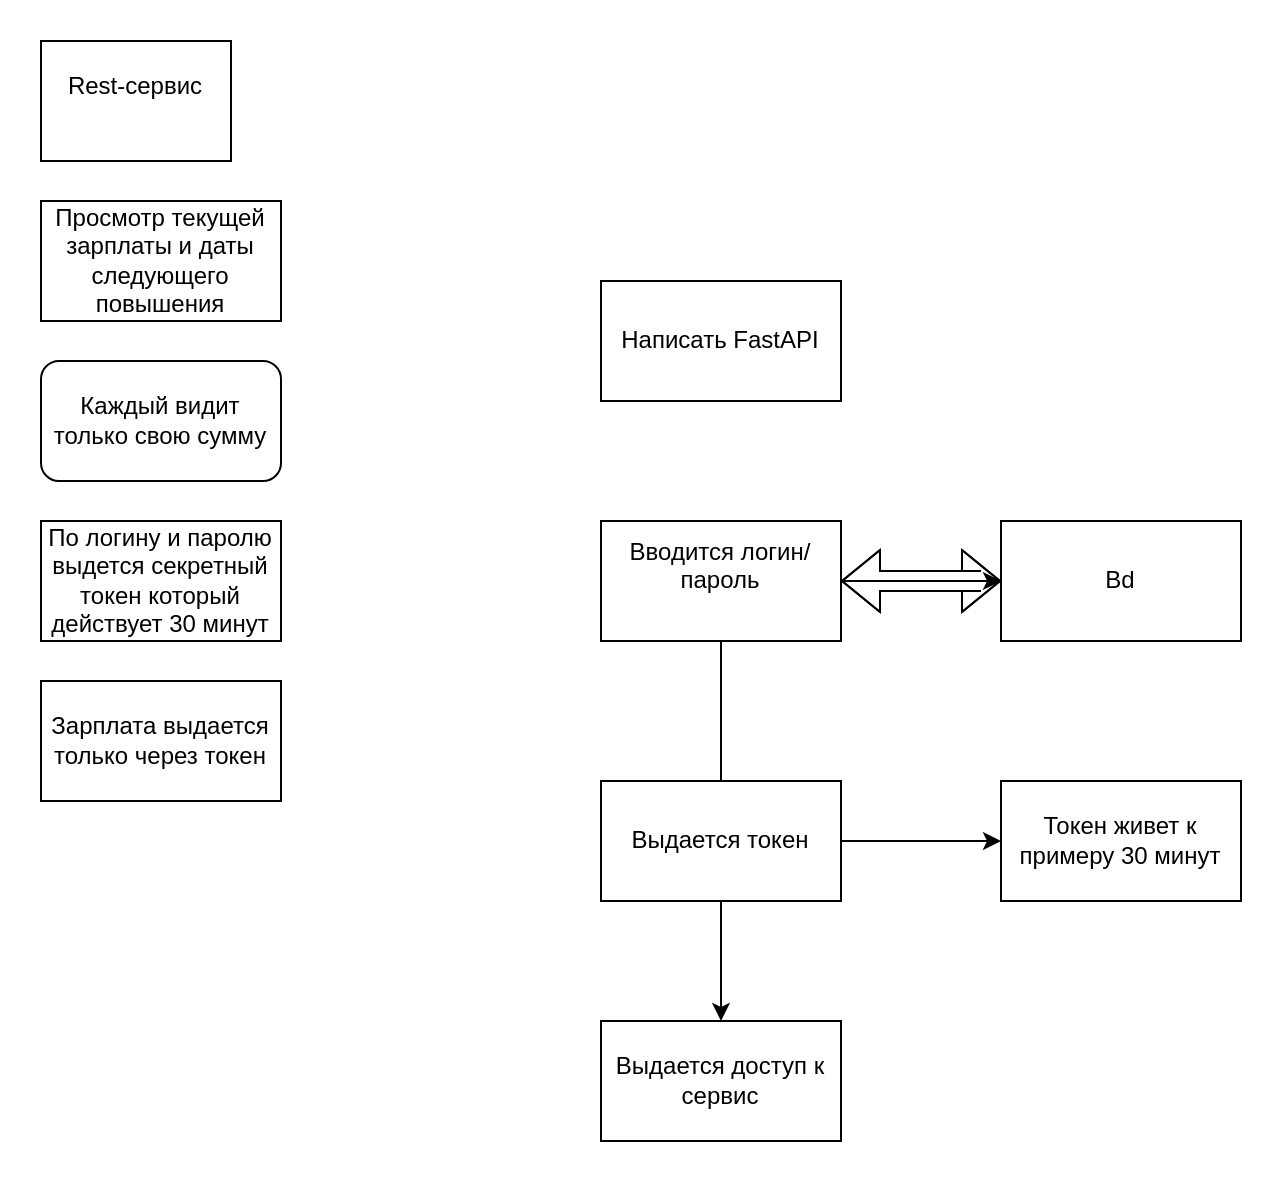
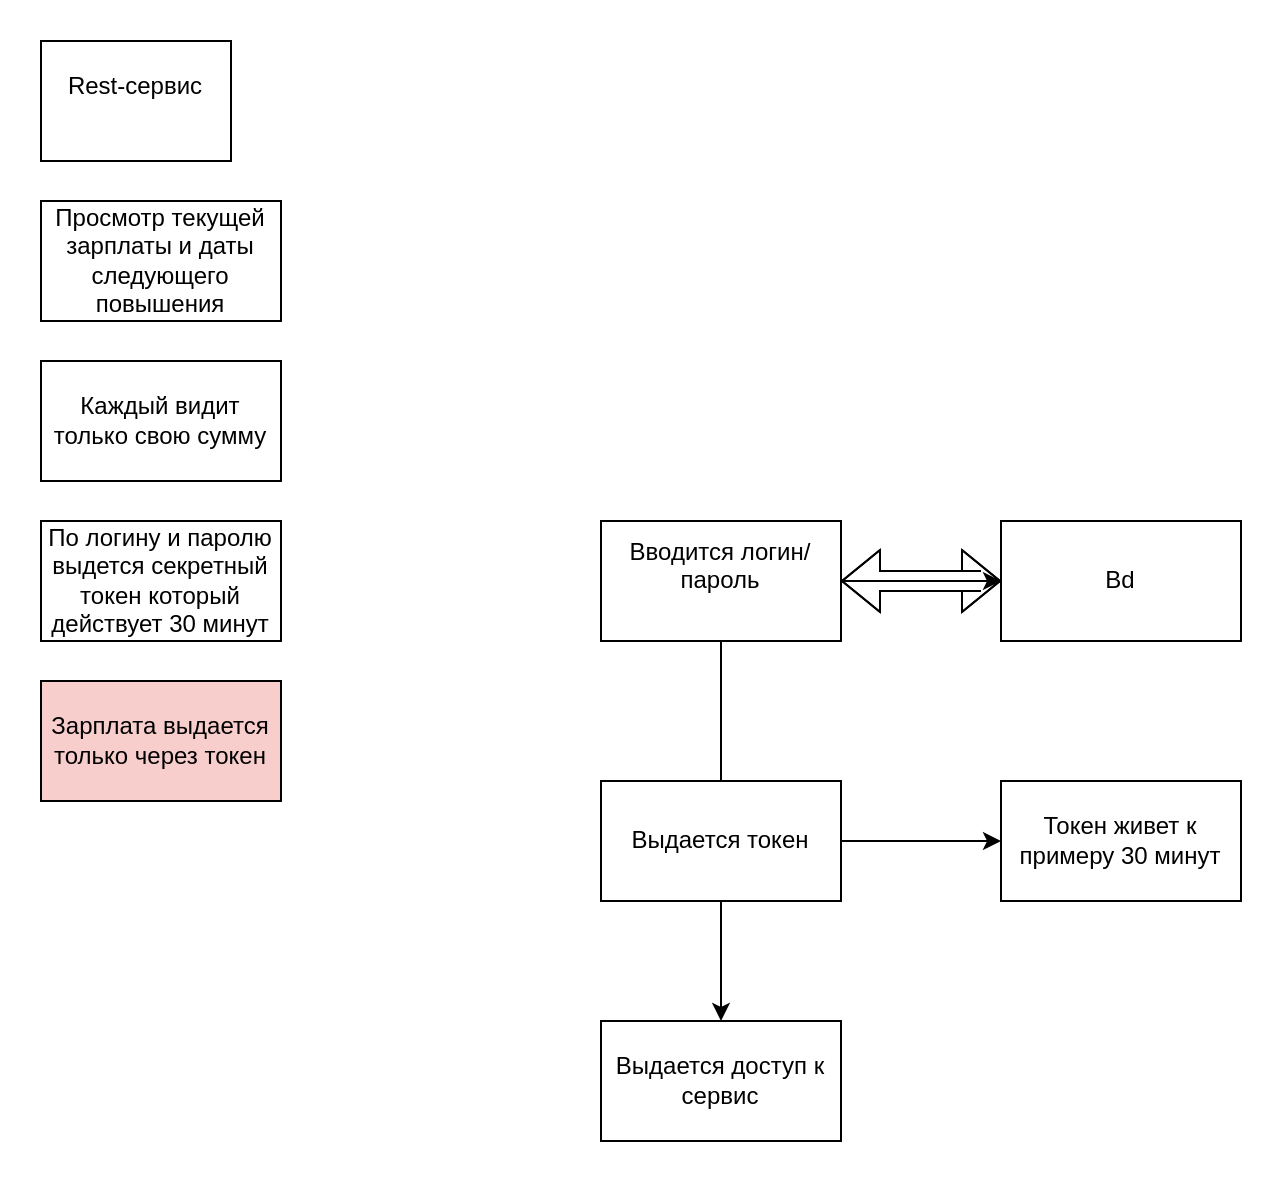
node "Написать FastAPI": removed
node "Каждый видит только свою сумму": shape rounded rectangle -> rectangle
node "Зарплата выдается только через токен": fillcolor #ffffff -> #f8cecc
